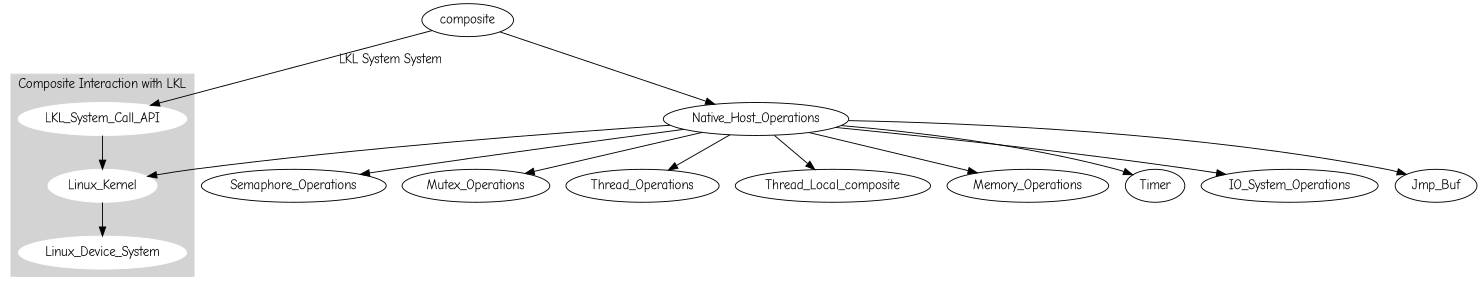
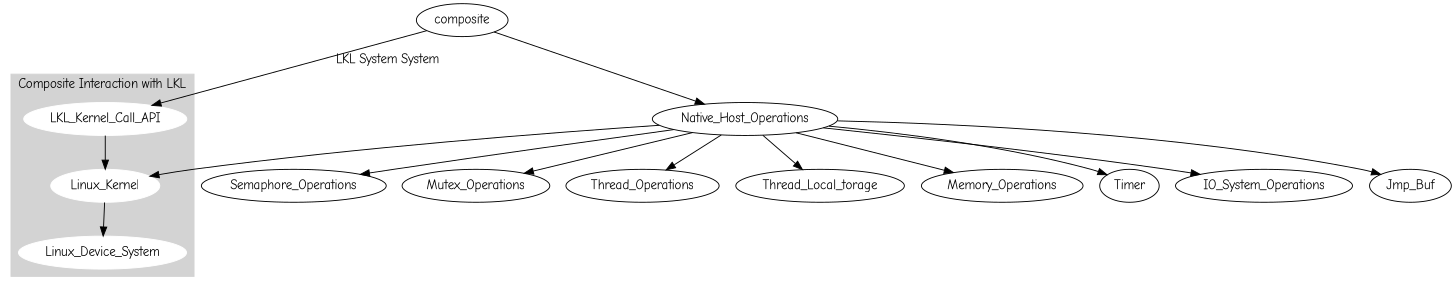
node "LKL_System_Call_API": label "LKL_System_Call_API" -> "LKL_Kernel_Call_API"
node "Thread_Local_composite": label "Thread_Local_composite" -> "Thread_Local_torage"
